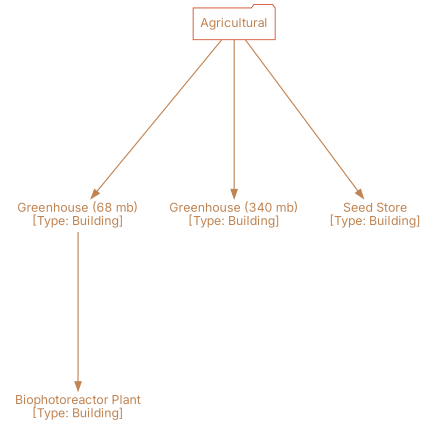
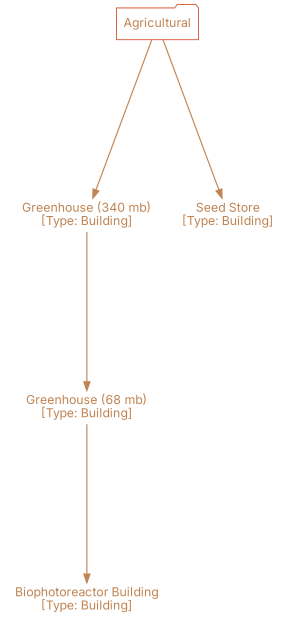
edge "Agricultural" -> "Greenhouse (68 mb) [Type: Building]": now "Greenhouse (340 mb) [Type: Building]" -> "Greenhouse (68 mb) [Type: Building]"
node "Biophotoreactor Plant [Type: Building]": label "Biophotoreactor Plant [Type: Building]" -> "Biophotoreactor Building [Type: Building]"
